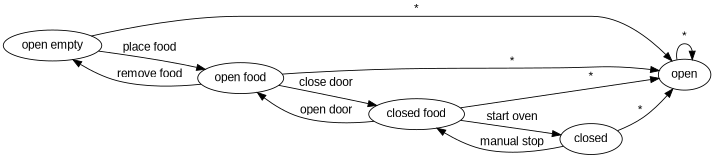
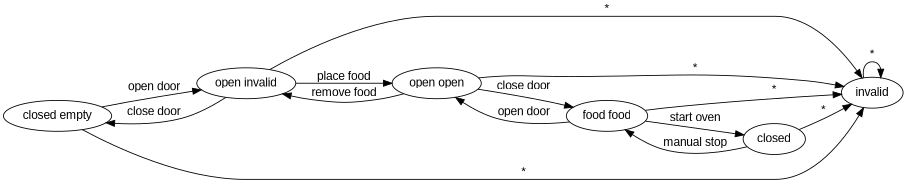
node "open empty": label "open empty" -> "open invalid"
node "open": label "open" -> "invalid"
node "open food": label "open food" -> "open open"
node "closed food": label "closed food" -> "food food"
node "closed empty": added
